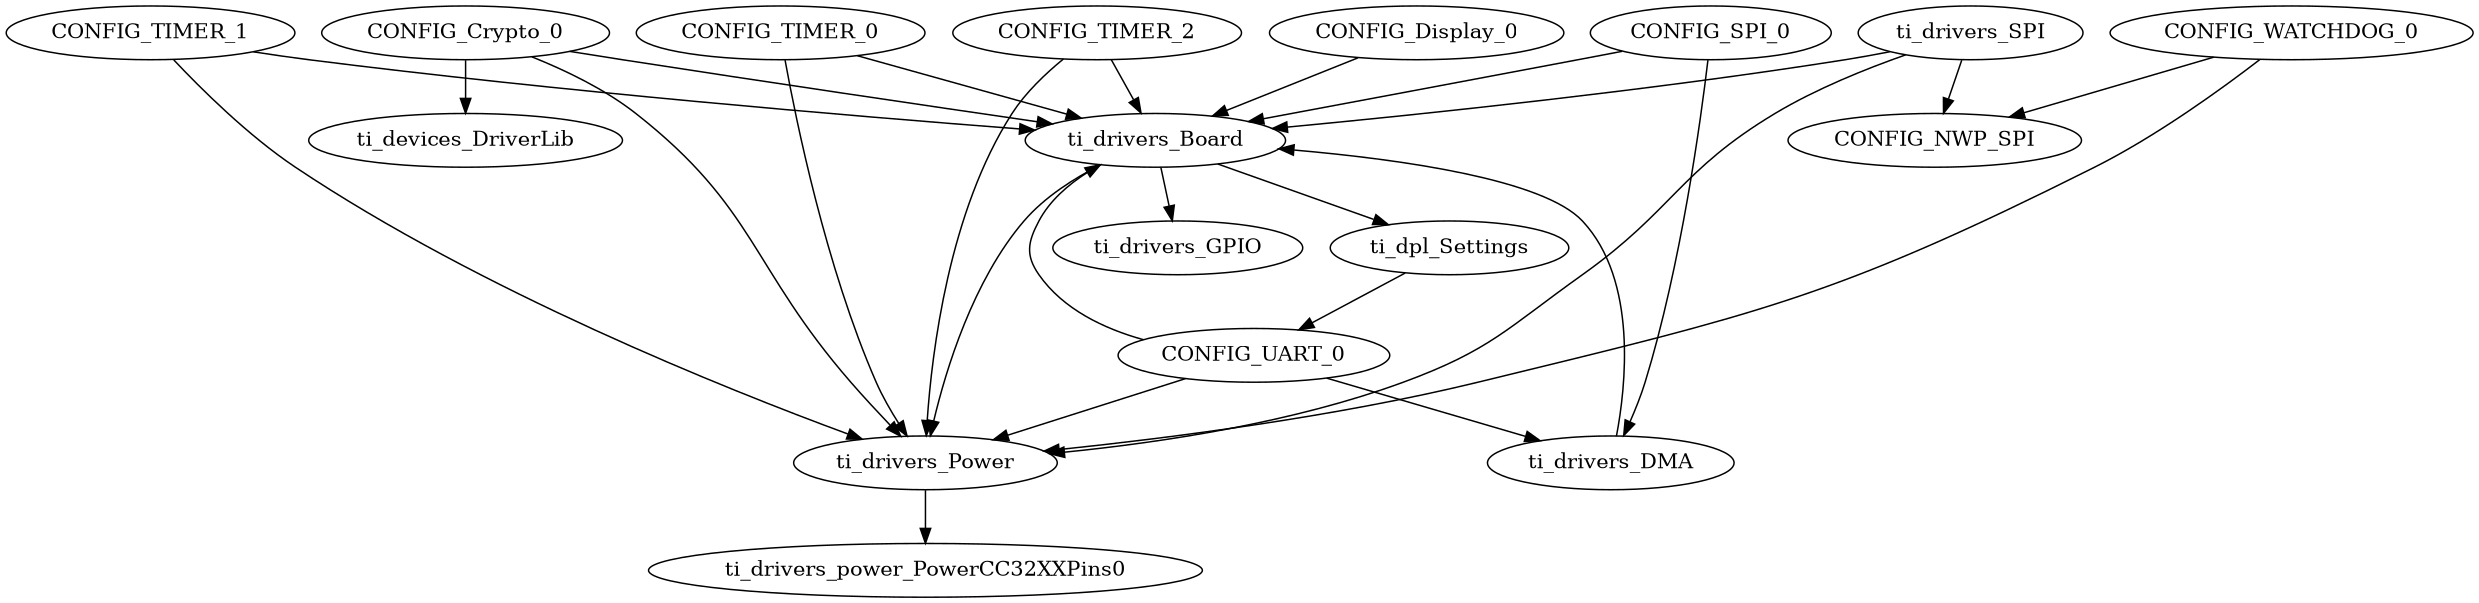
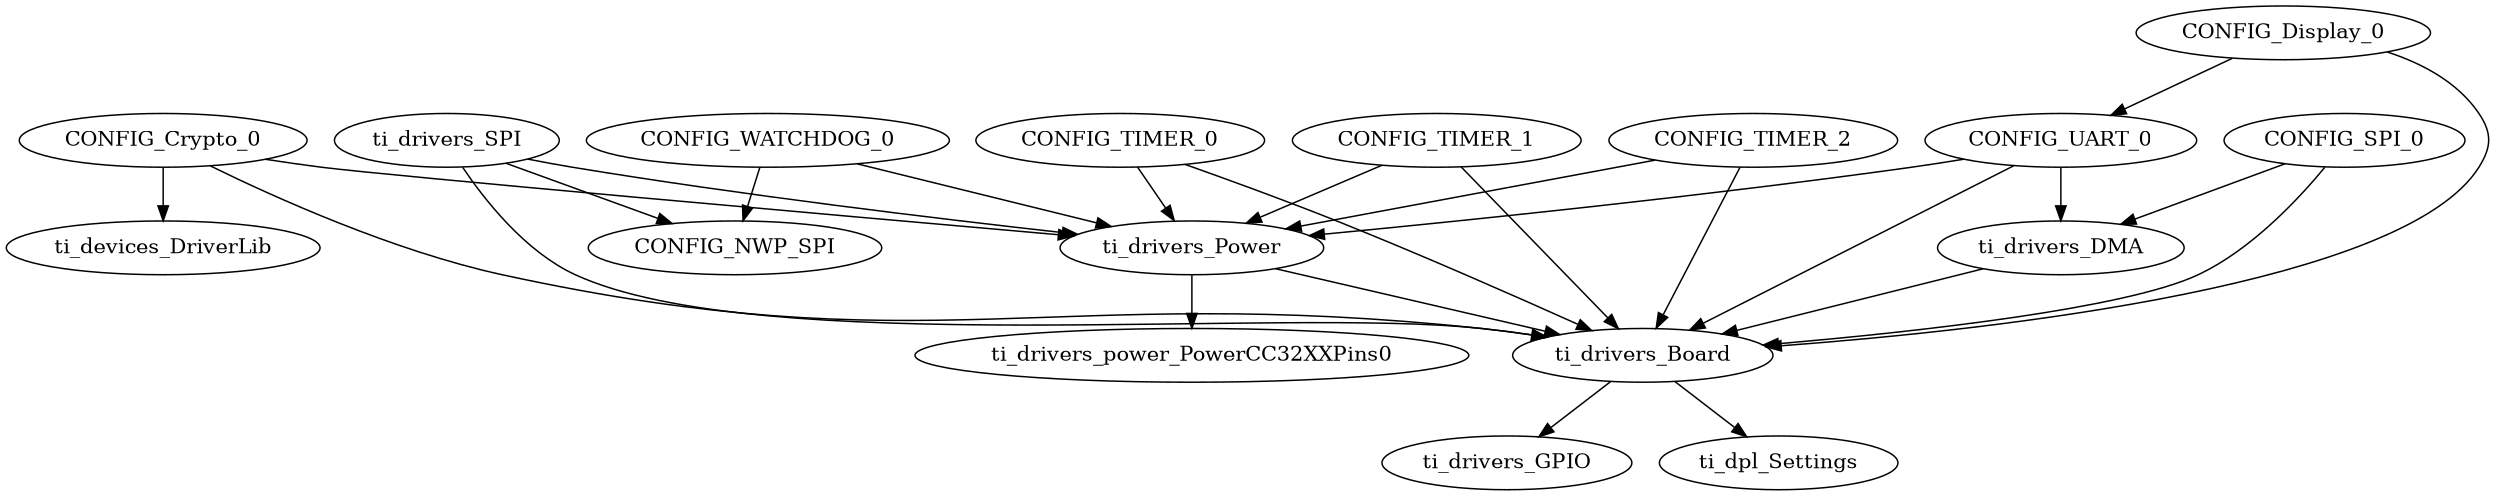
edge "ti_drivers_Board" -> "ti_drivers_Power": reversed
edge "ti_dpl_Settings" -> "CONFIG_UART_0": now "CONFIG_Display_0" -> "CONFIG_UART_0"
